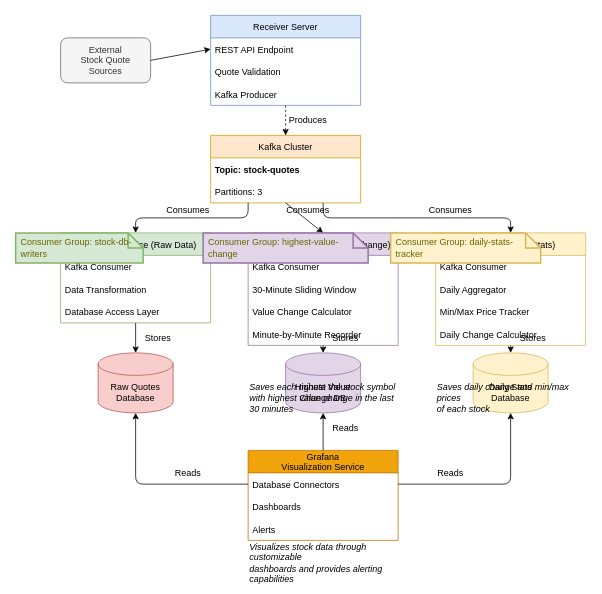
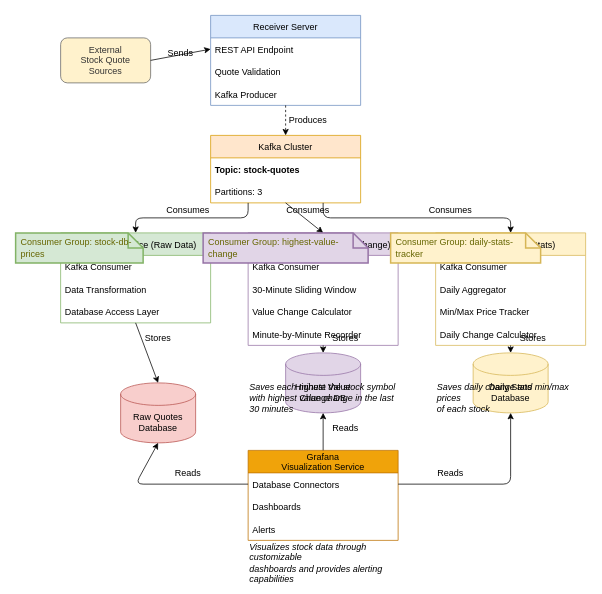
node "Sends": added
node "External Stock Quote Sources": fillcolor #f5f5f5 -> #fff2cc
node "Consumer Group: stock-db-writers": label "Consumer Group: stock-db-writers" -> "Consumer Group: stock-db-prices"
node "Raw Quotes Database": moved (135, 383) -> (158, 413)
